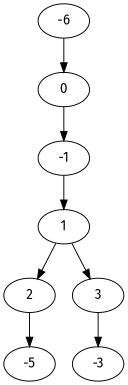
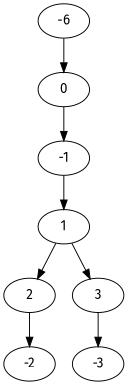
node "-5": label "-5" -> "-2"
